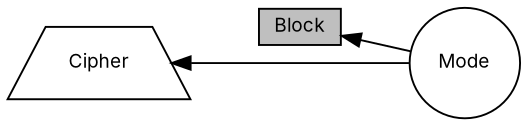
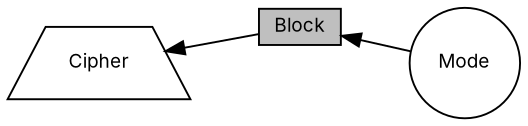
edge "Mode" -> "Cipher": now "Block" -> "Cipher"
